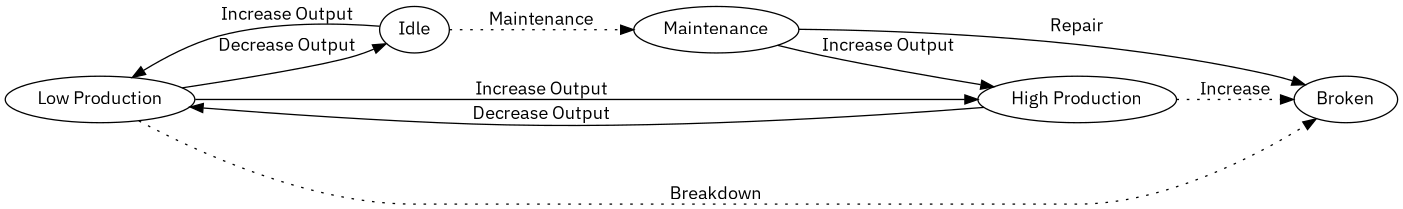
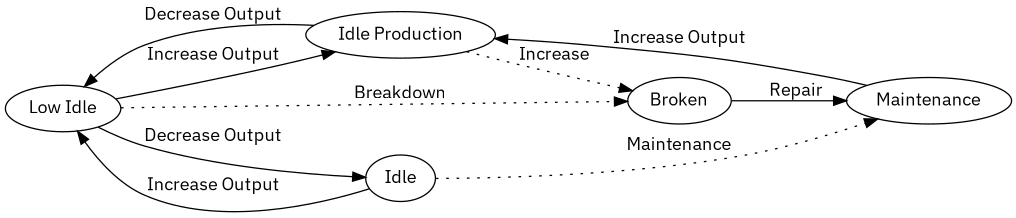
edge "Maintenance" -> "Broken": reversed
node "Low Production": label "Low Production" -> "Low Idle"
node "High Production": label "High Production" -> "Idle Production"
